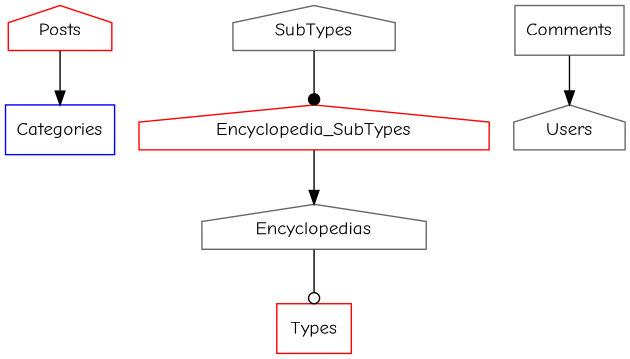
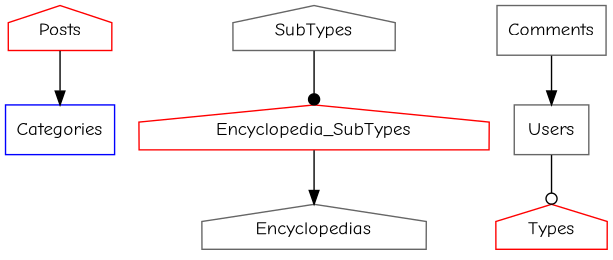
node "Users": shape house -> box
edge "Encyclopedias" -> "Types": now "Users" -> "Types"
node "Types": shape box -> house
